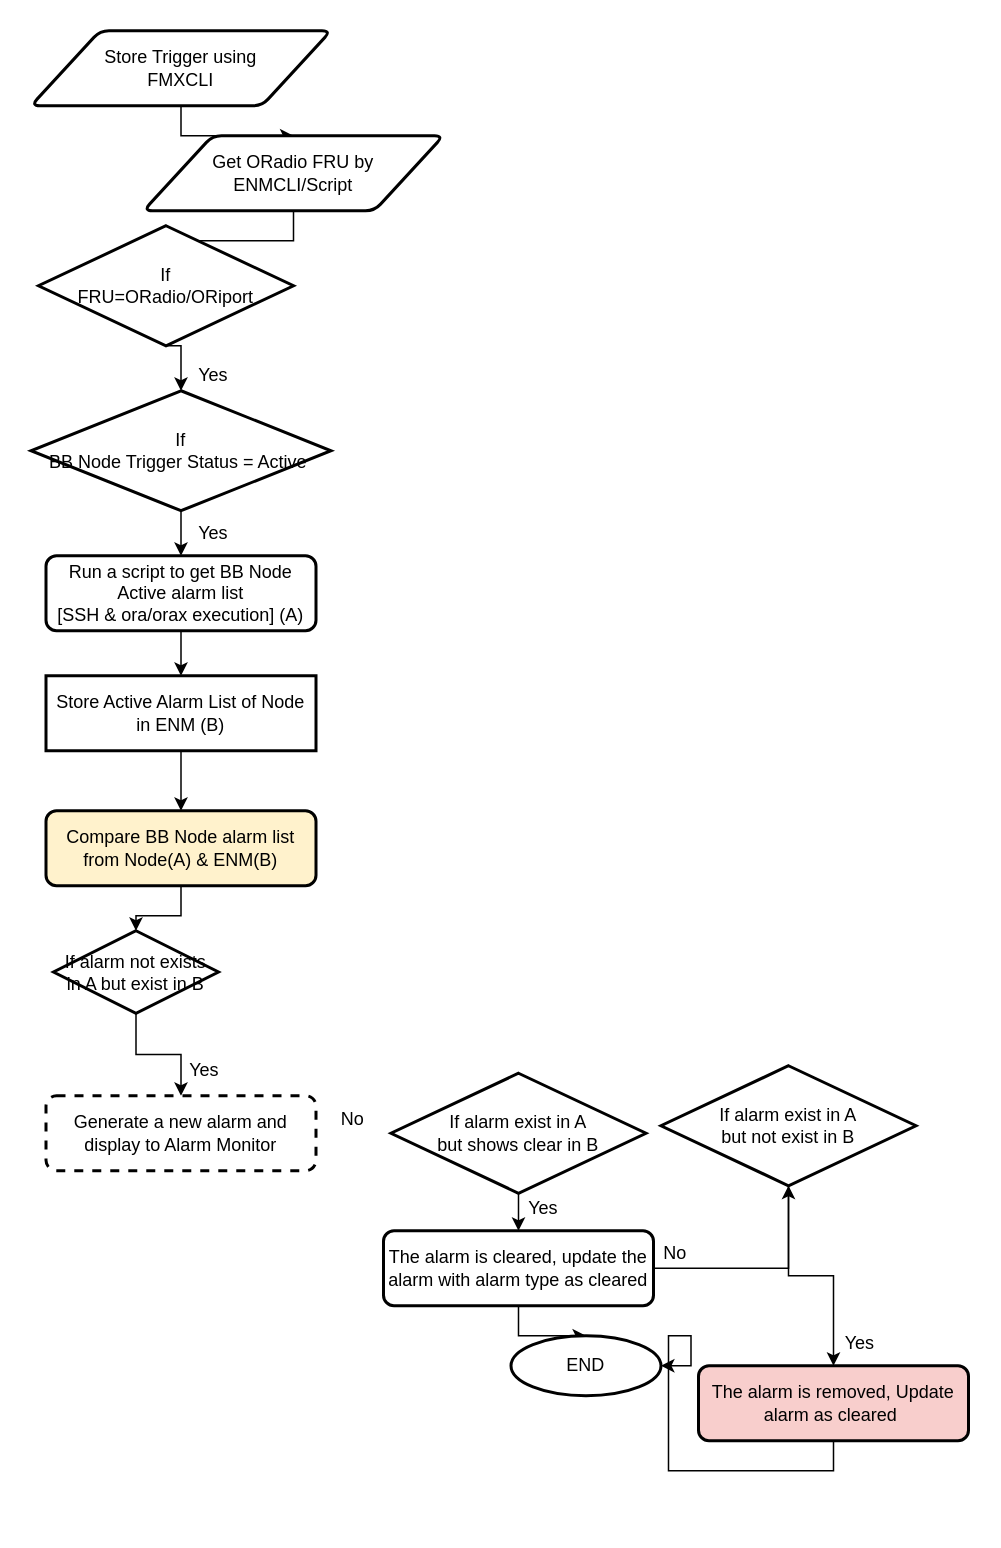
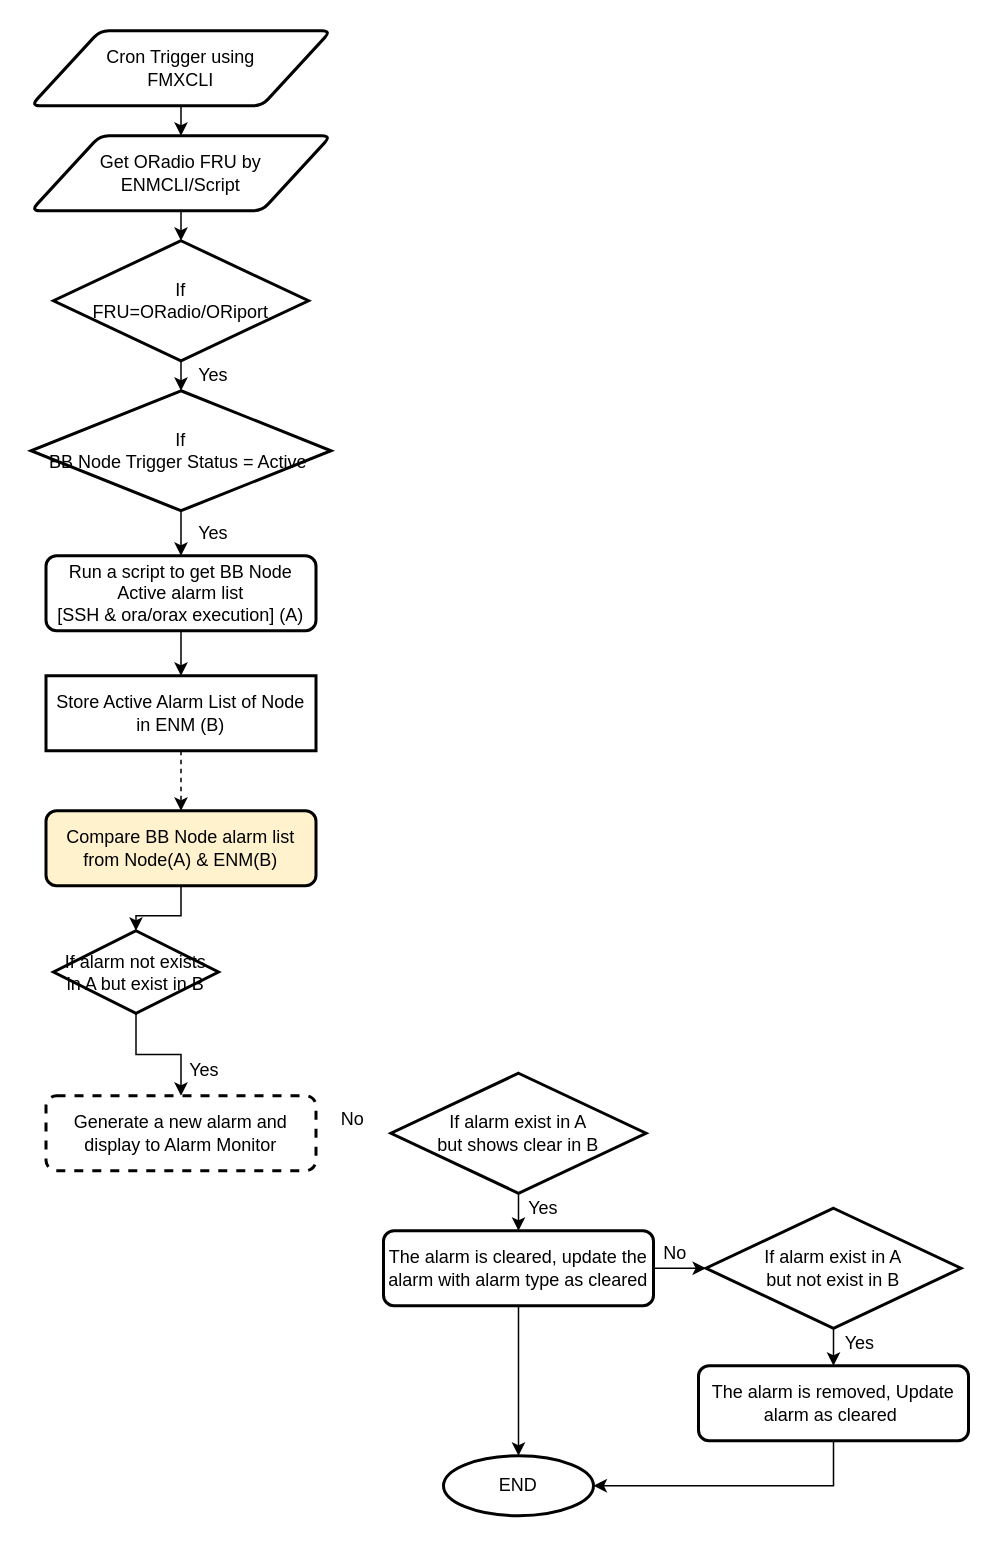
node "Store Trigger using FMXCLI": label "Store Trigger using FMXCLI" -> "Cron Trigger using FMXCLI"
node "Get ORadio FRU by ENMCLI/Script": moved (293, 173) -> (181, 173)
node "If FRU=ORadio/ORiport": moved (166, 286) -> (181, 301)
edge "Store Active Alarm List of Node in ENM (B)" -> "Compare BB Node alarm list from Node(A) & ENM(B)": style solid -> dashed
node "If alarm exist in A but not exist in B": moved (788, 1126) -> (833, 1268)
node "END": moved (586, 1366) -> (518, 1486)
node "The alarm is removed, Update alarm as cleared": fillcolor #f8cecc -> #ffffff
